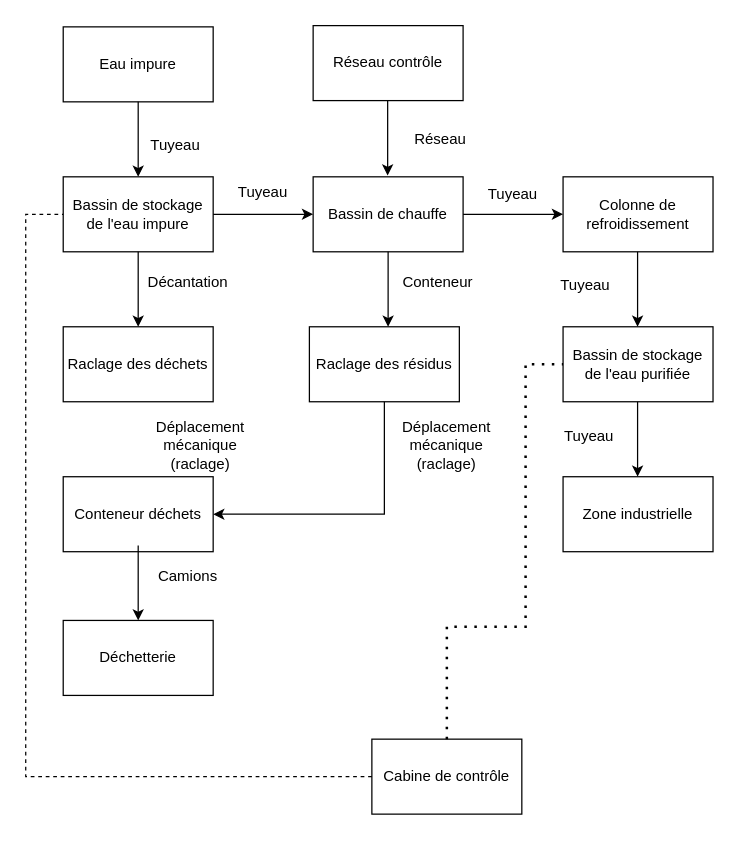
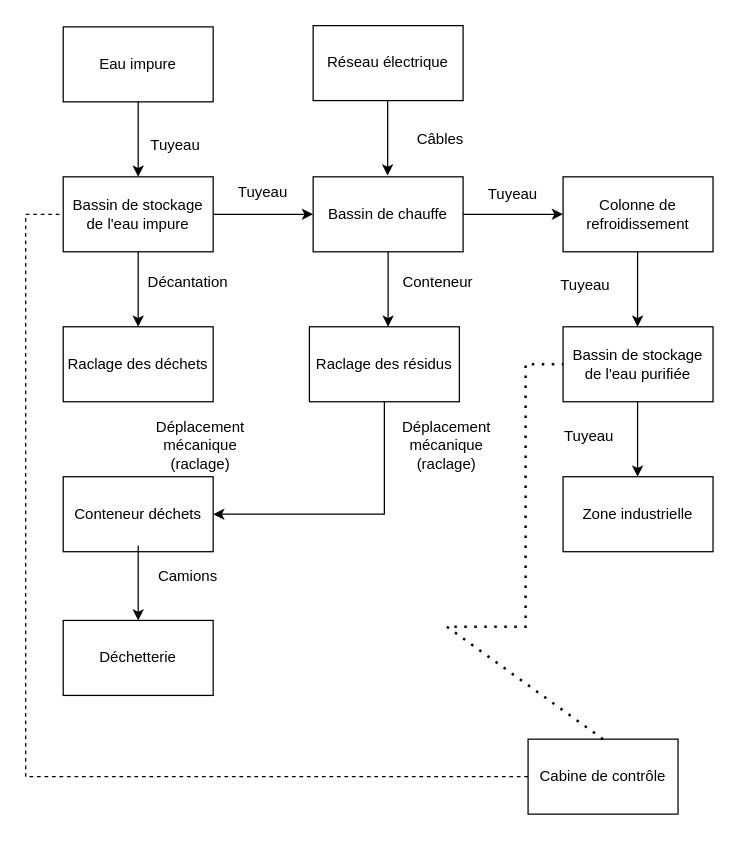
node "Réseau contrôle": label "Réseau contrôle" -> "Réseau électrique"
node "Réseau": label "Réseau" -> "Câbles"
node "Cabine de contrôle": moved (447, 777) -> (603, 777)
